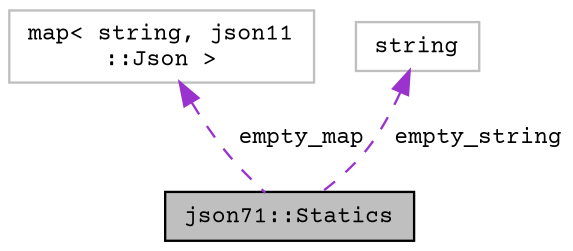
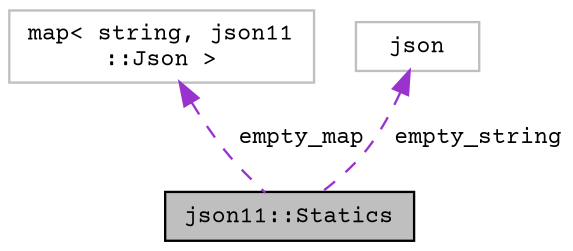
node "string": label "string" -> "json"
node "json71::Statics": label "json71::Statics" -> "json11::Statics"
